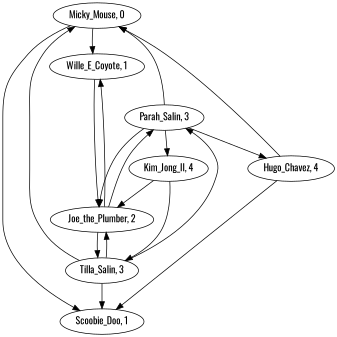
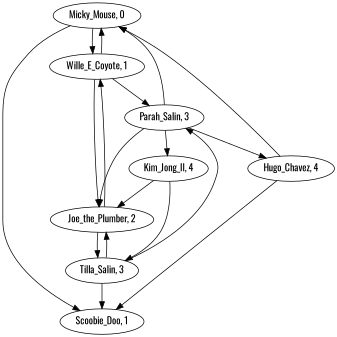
edge "Tilla_Salin, 3" -> "Micky_Mouse, 0": now "Wille_E_Coyote, 1" -> "Micky_Mouse, 0"
edge "Joe_the_Plumber, 2" -> "Parah_Salin, 3": now "Wille_E_Coyote, 1" -> "Parah_Salin, 3"
